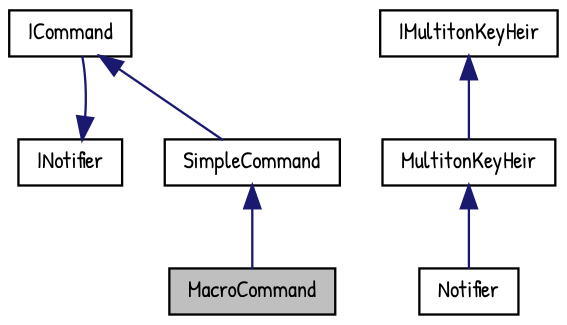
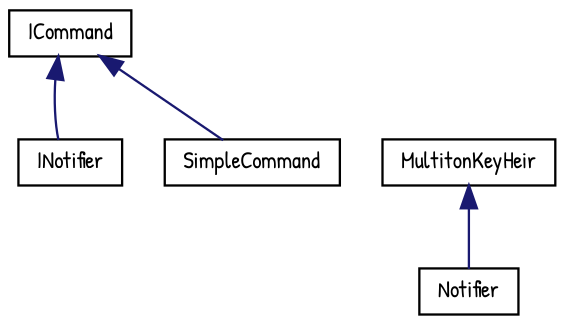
node "IMultitonKeyHeir": removed
edge "ICommand" -> "INotifier": reversed
node "MacroCommand": removed
